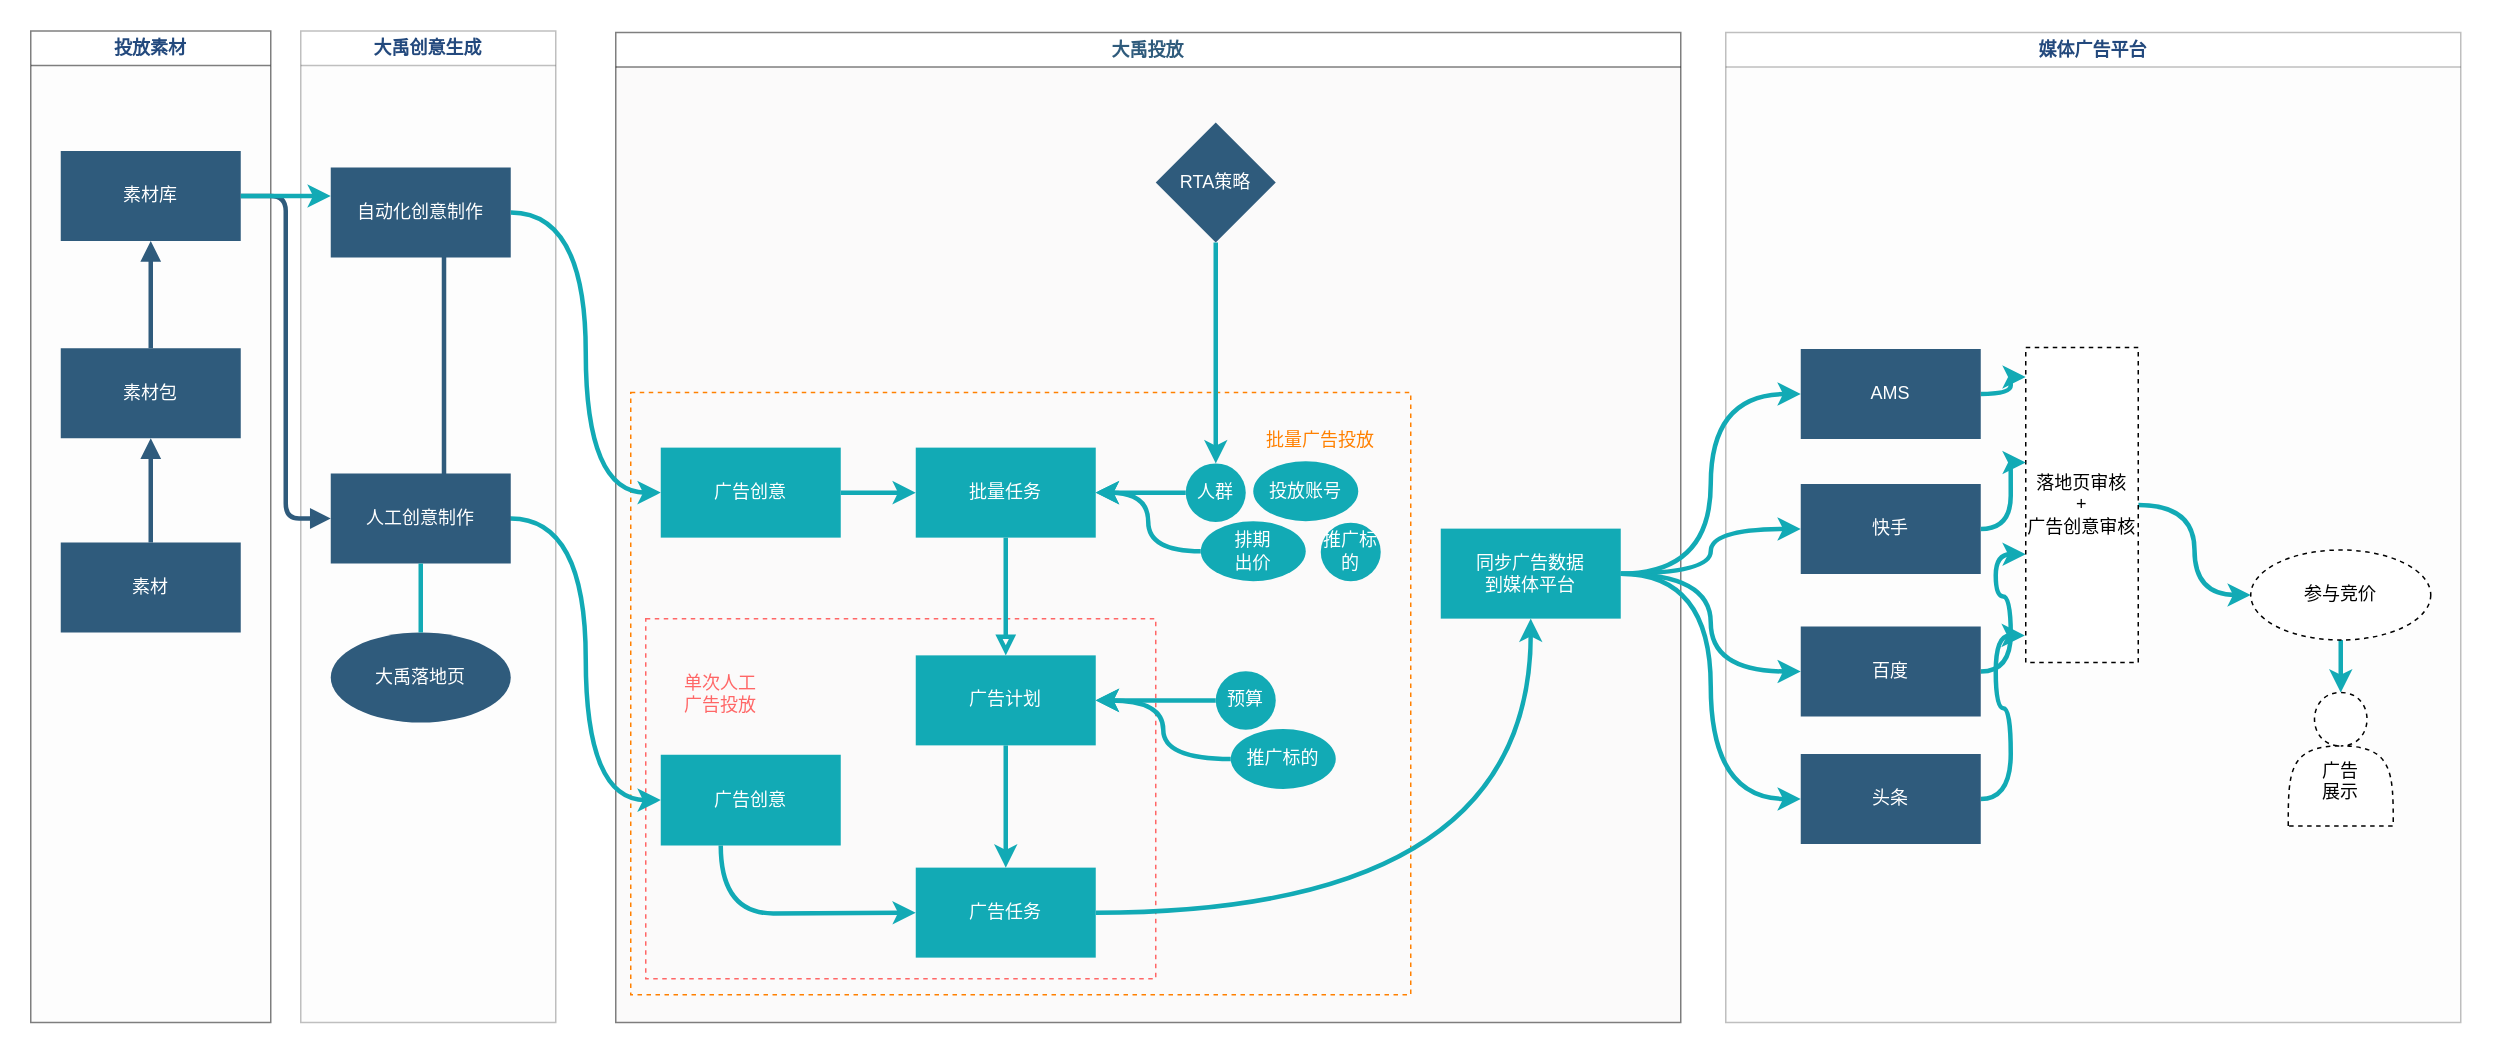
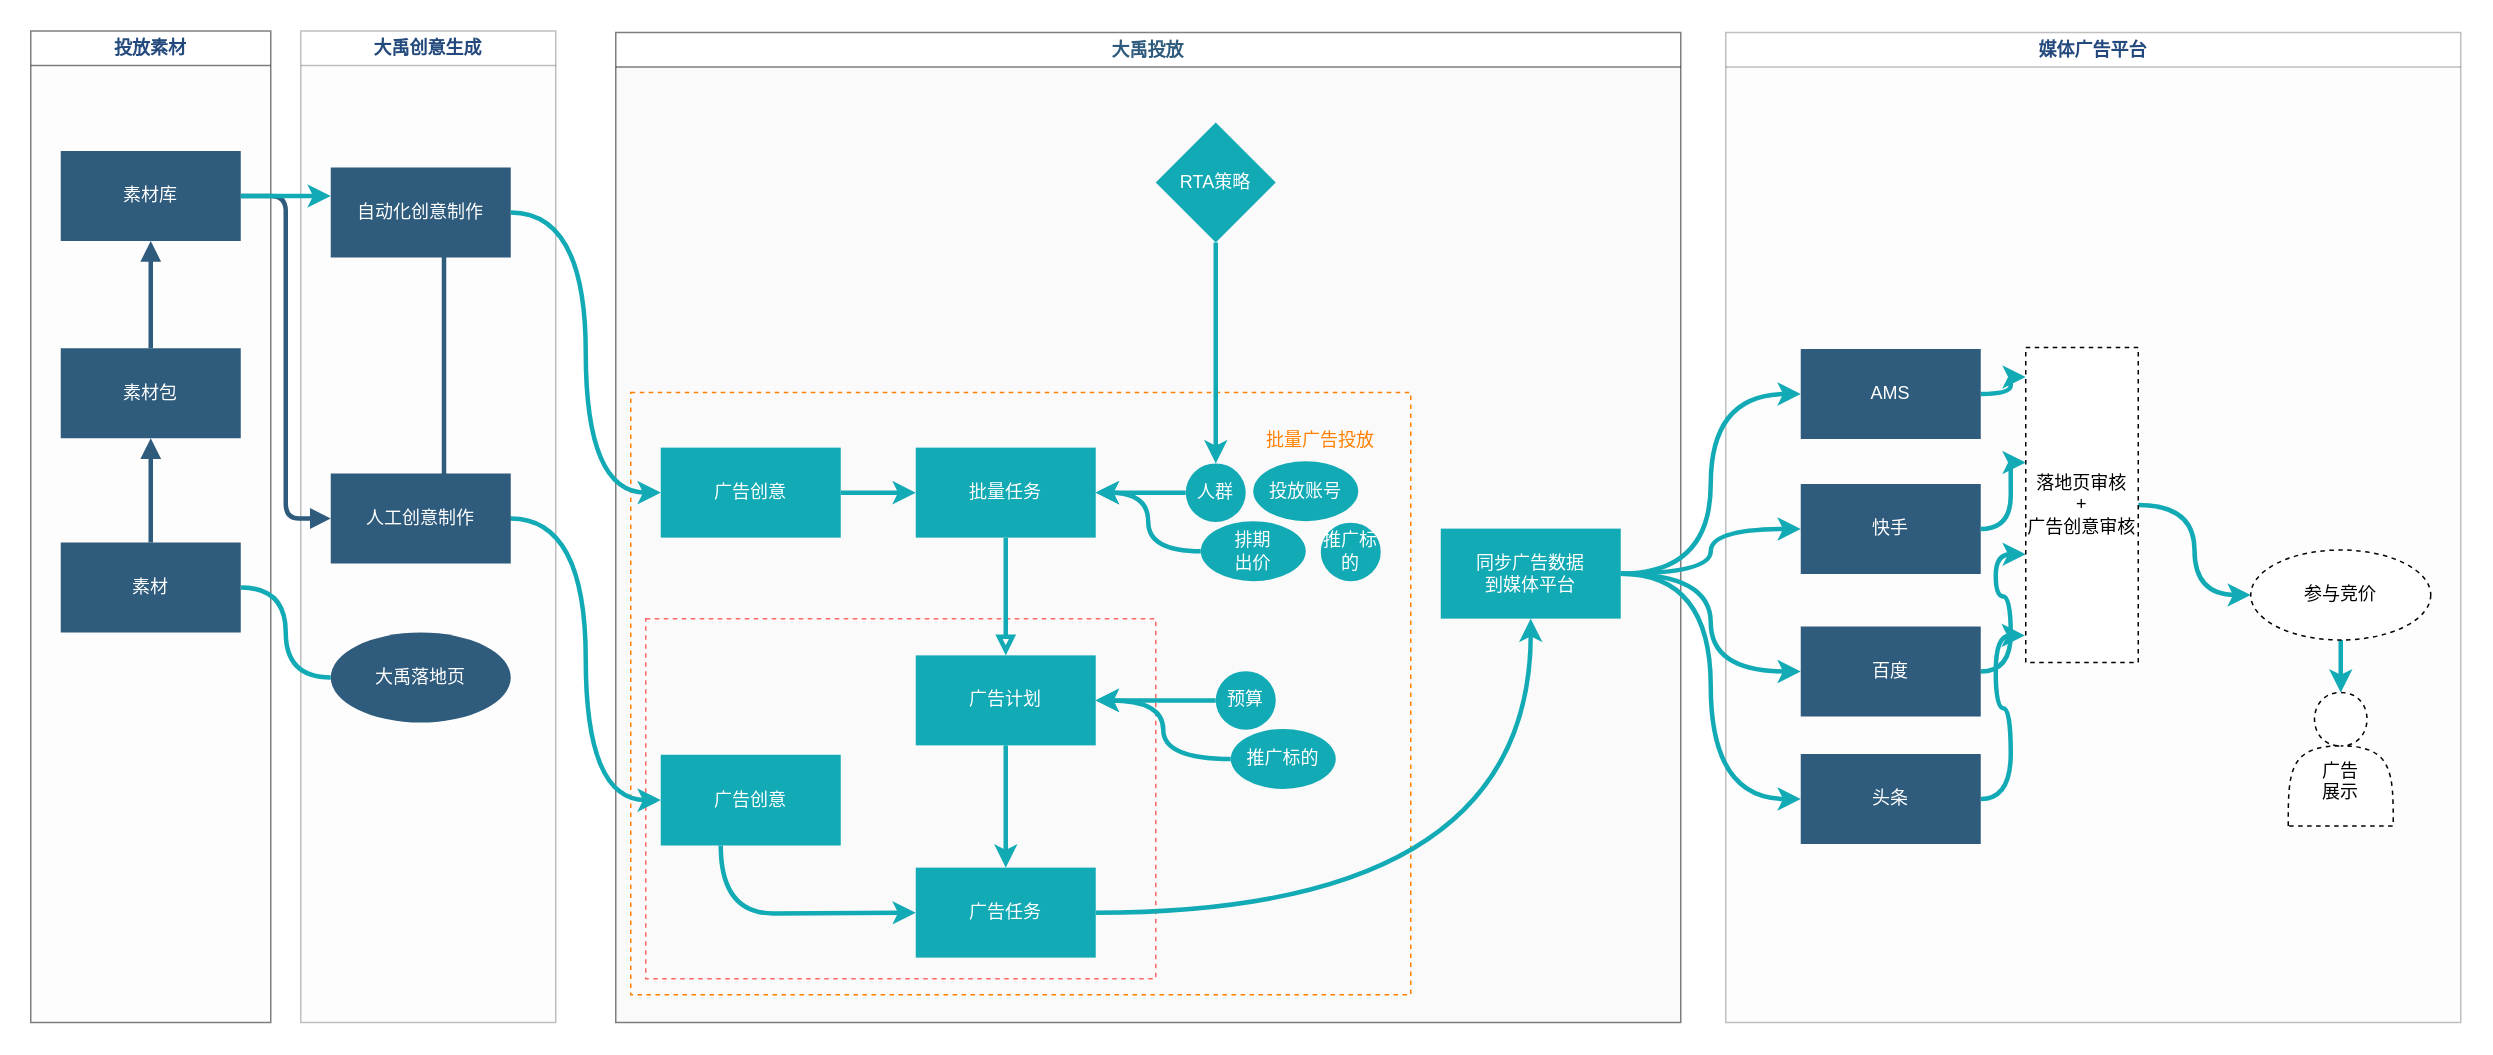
node "RTA策略": fillcolor #2f5b7c -> #12aab5
edge "人工创意制作" -- "大禹落地页": now "素材" -- "大禹落地页"
node "单次人工广告投放": removed
